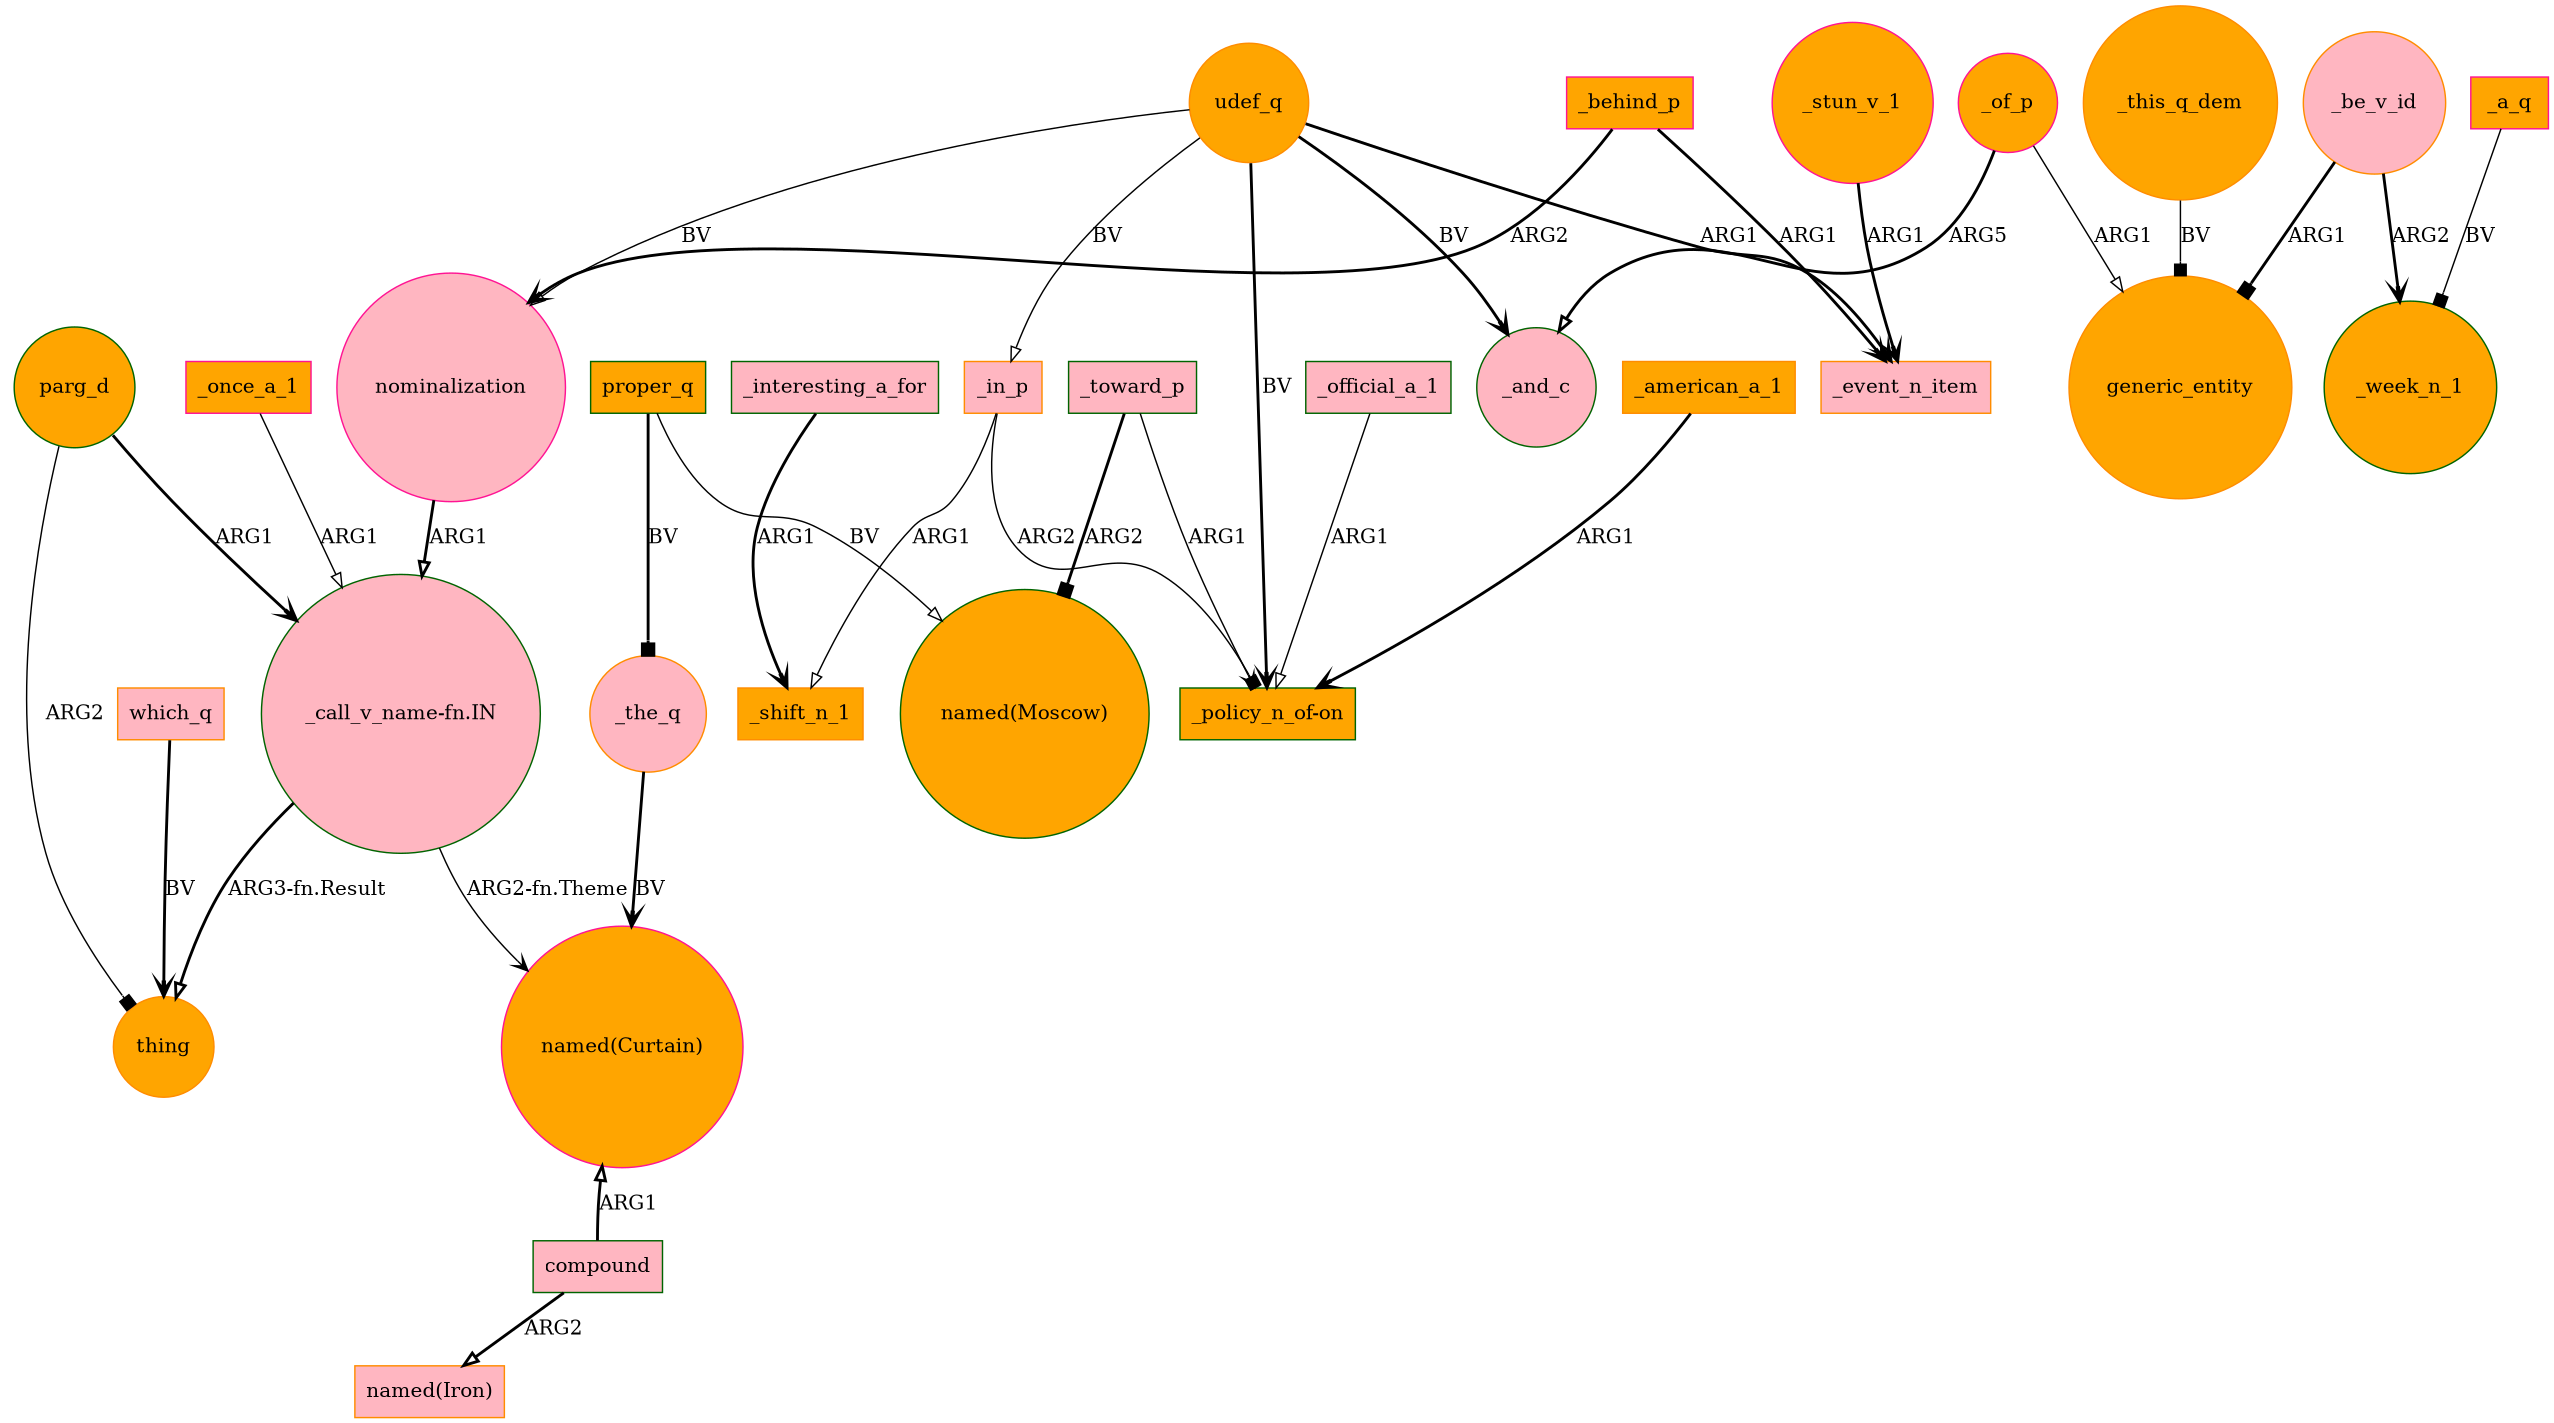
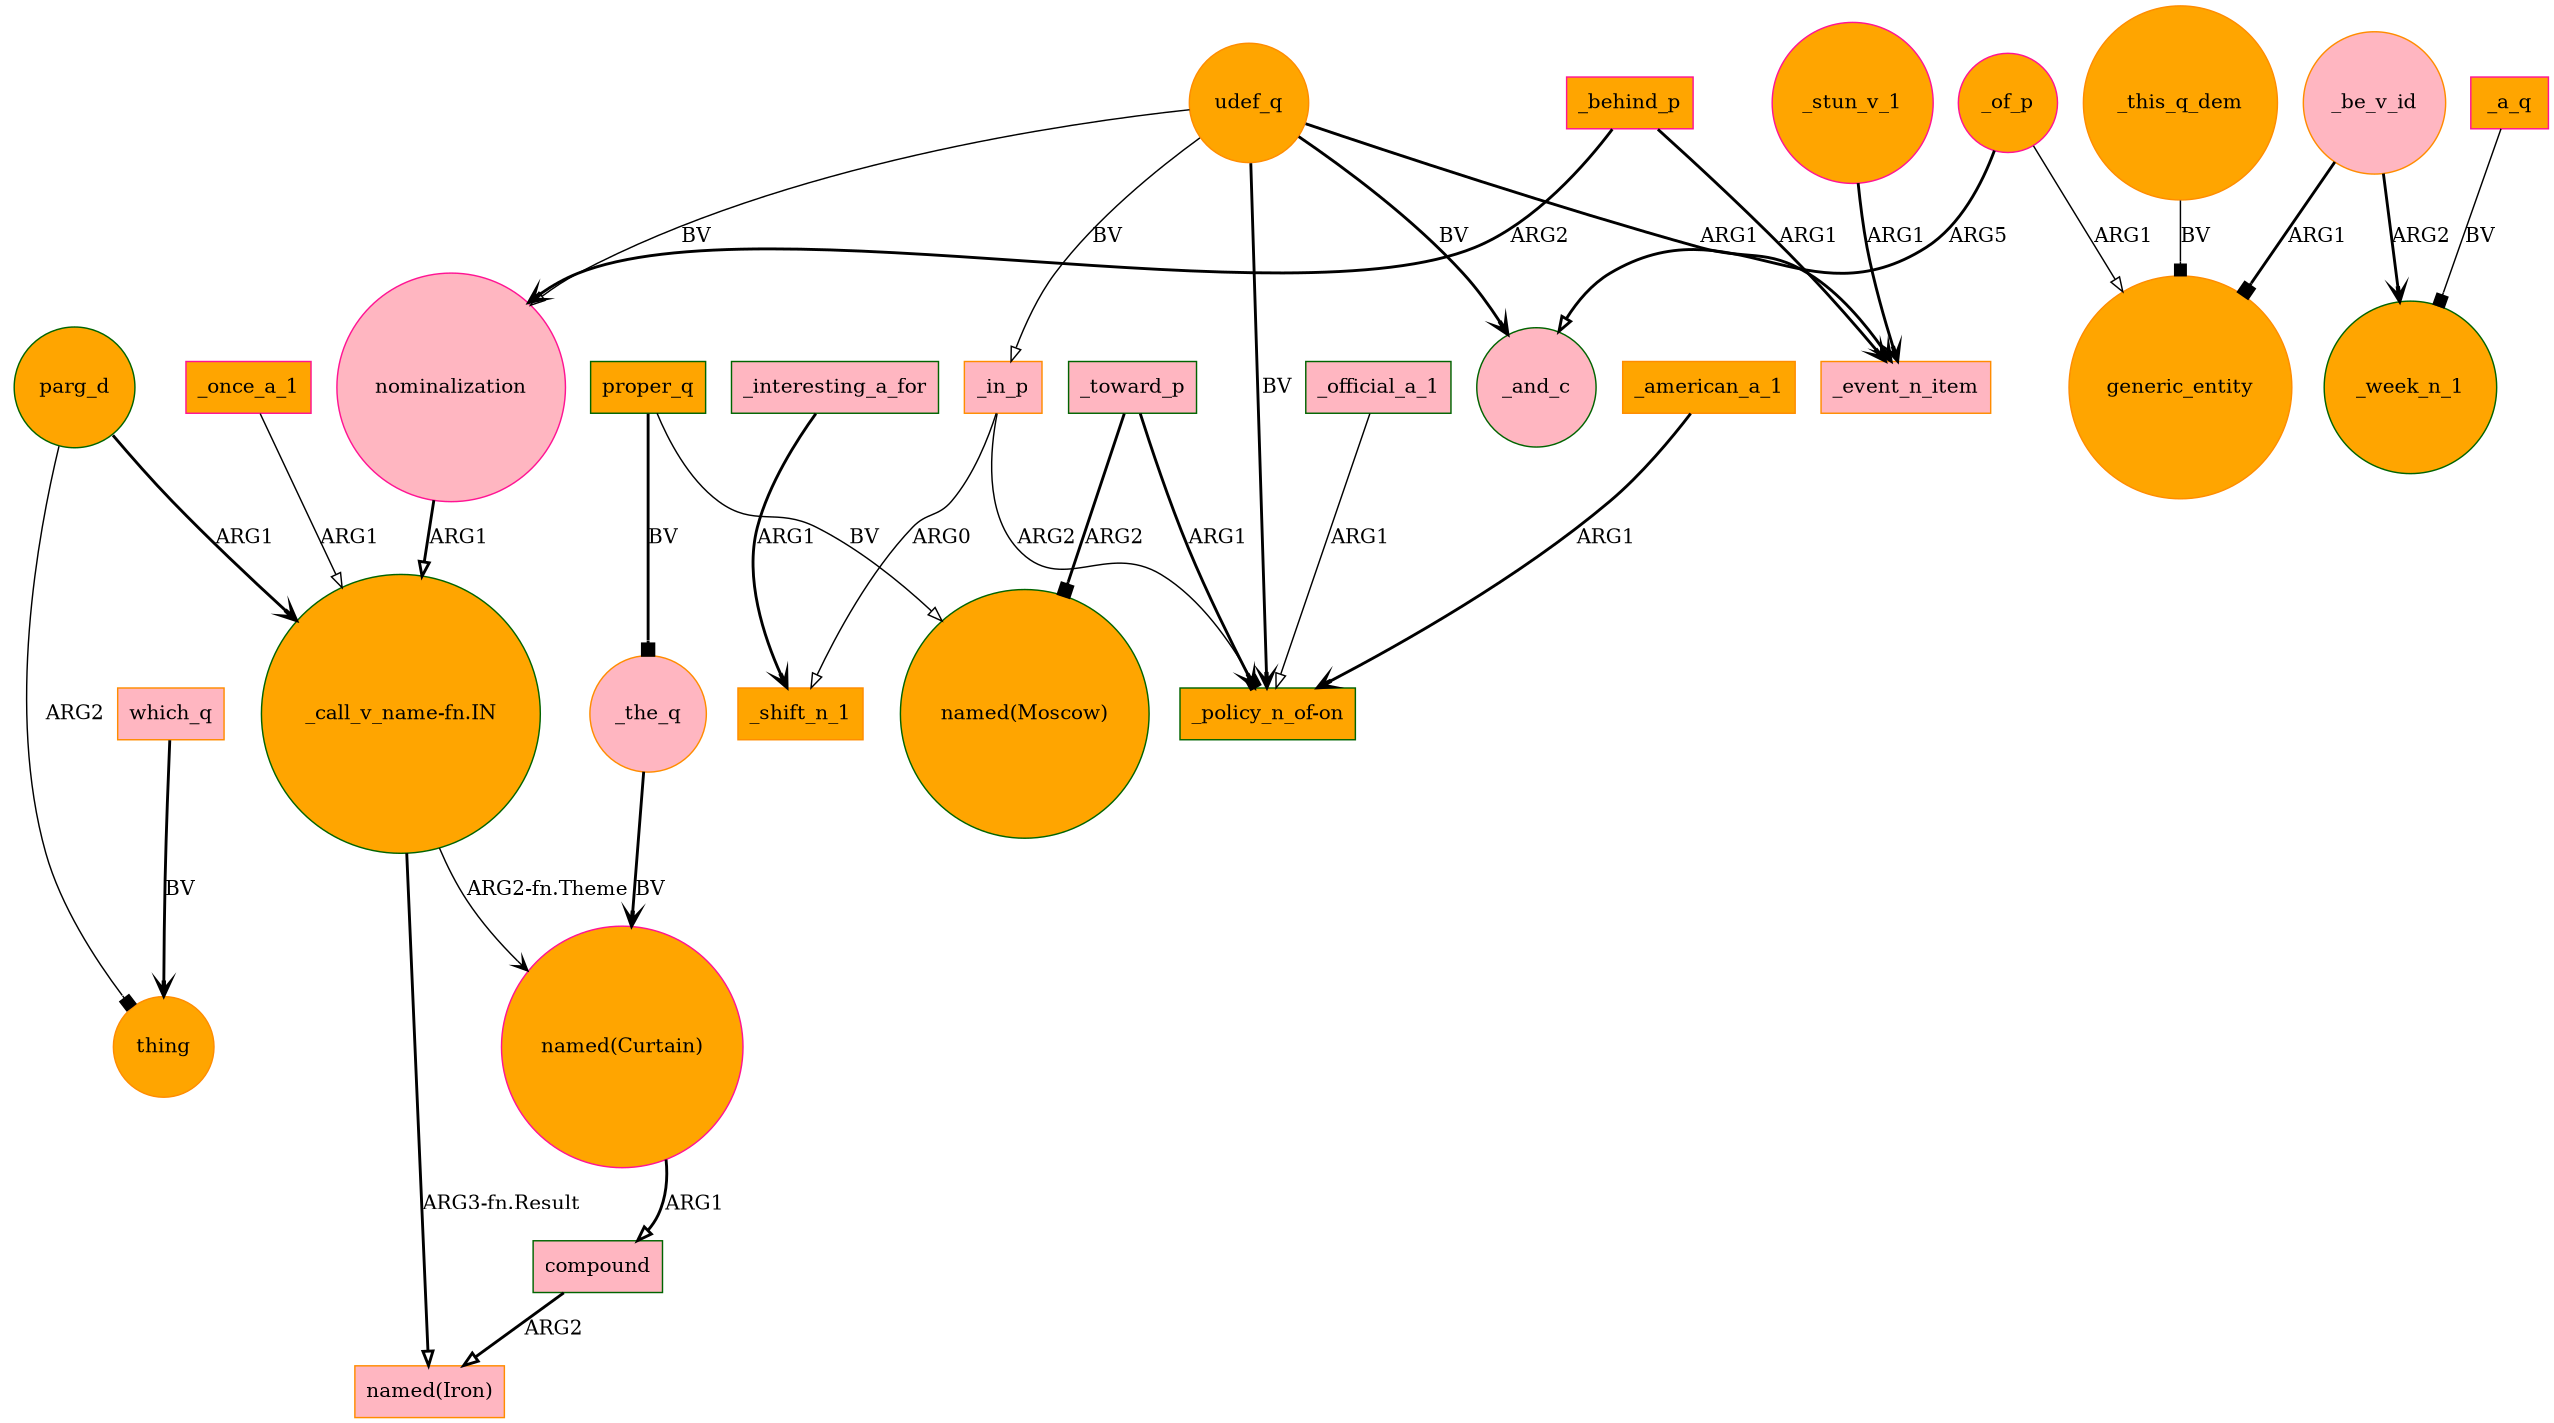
edge "_in_p" -> "_shift_n_1": label "ARG1" -> "ARG0"
edge "_toward_p" -> "_policy_n_of-on": style solid -> bold
node "_call_v_name-fn.IN": fillcolor lightpink -> orange
edge "_call_v_name-fn.IN" -> "thing": now "_call_v_name-fn.IN" -> "named(Iron)"
edge "compound" -> "named(Curtain)": reversed
